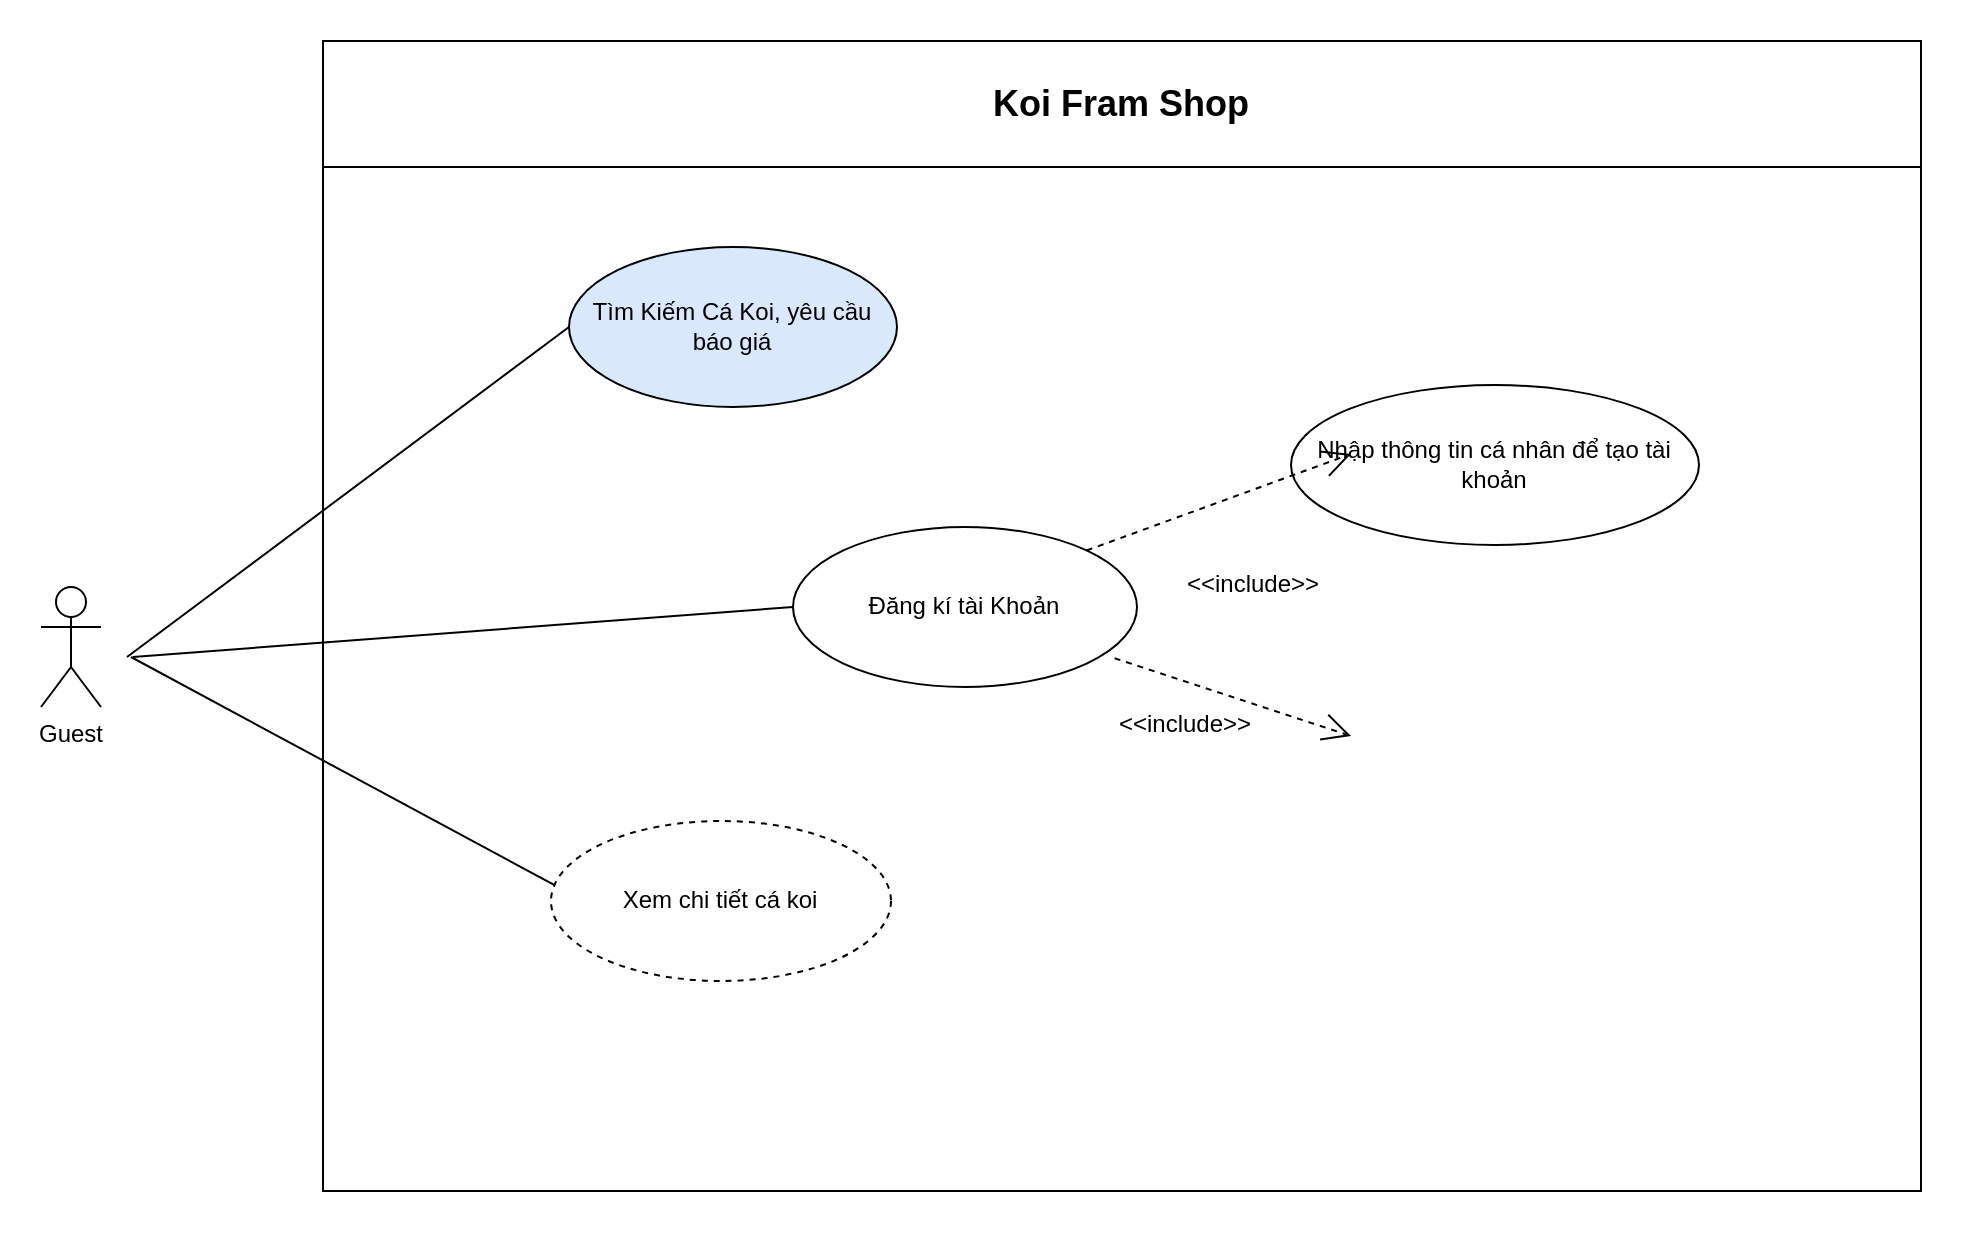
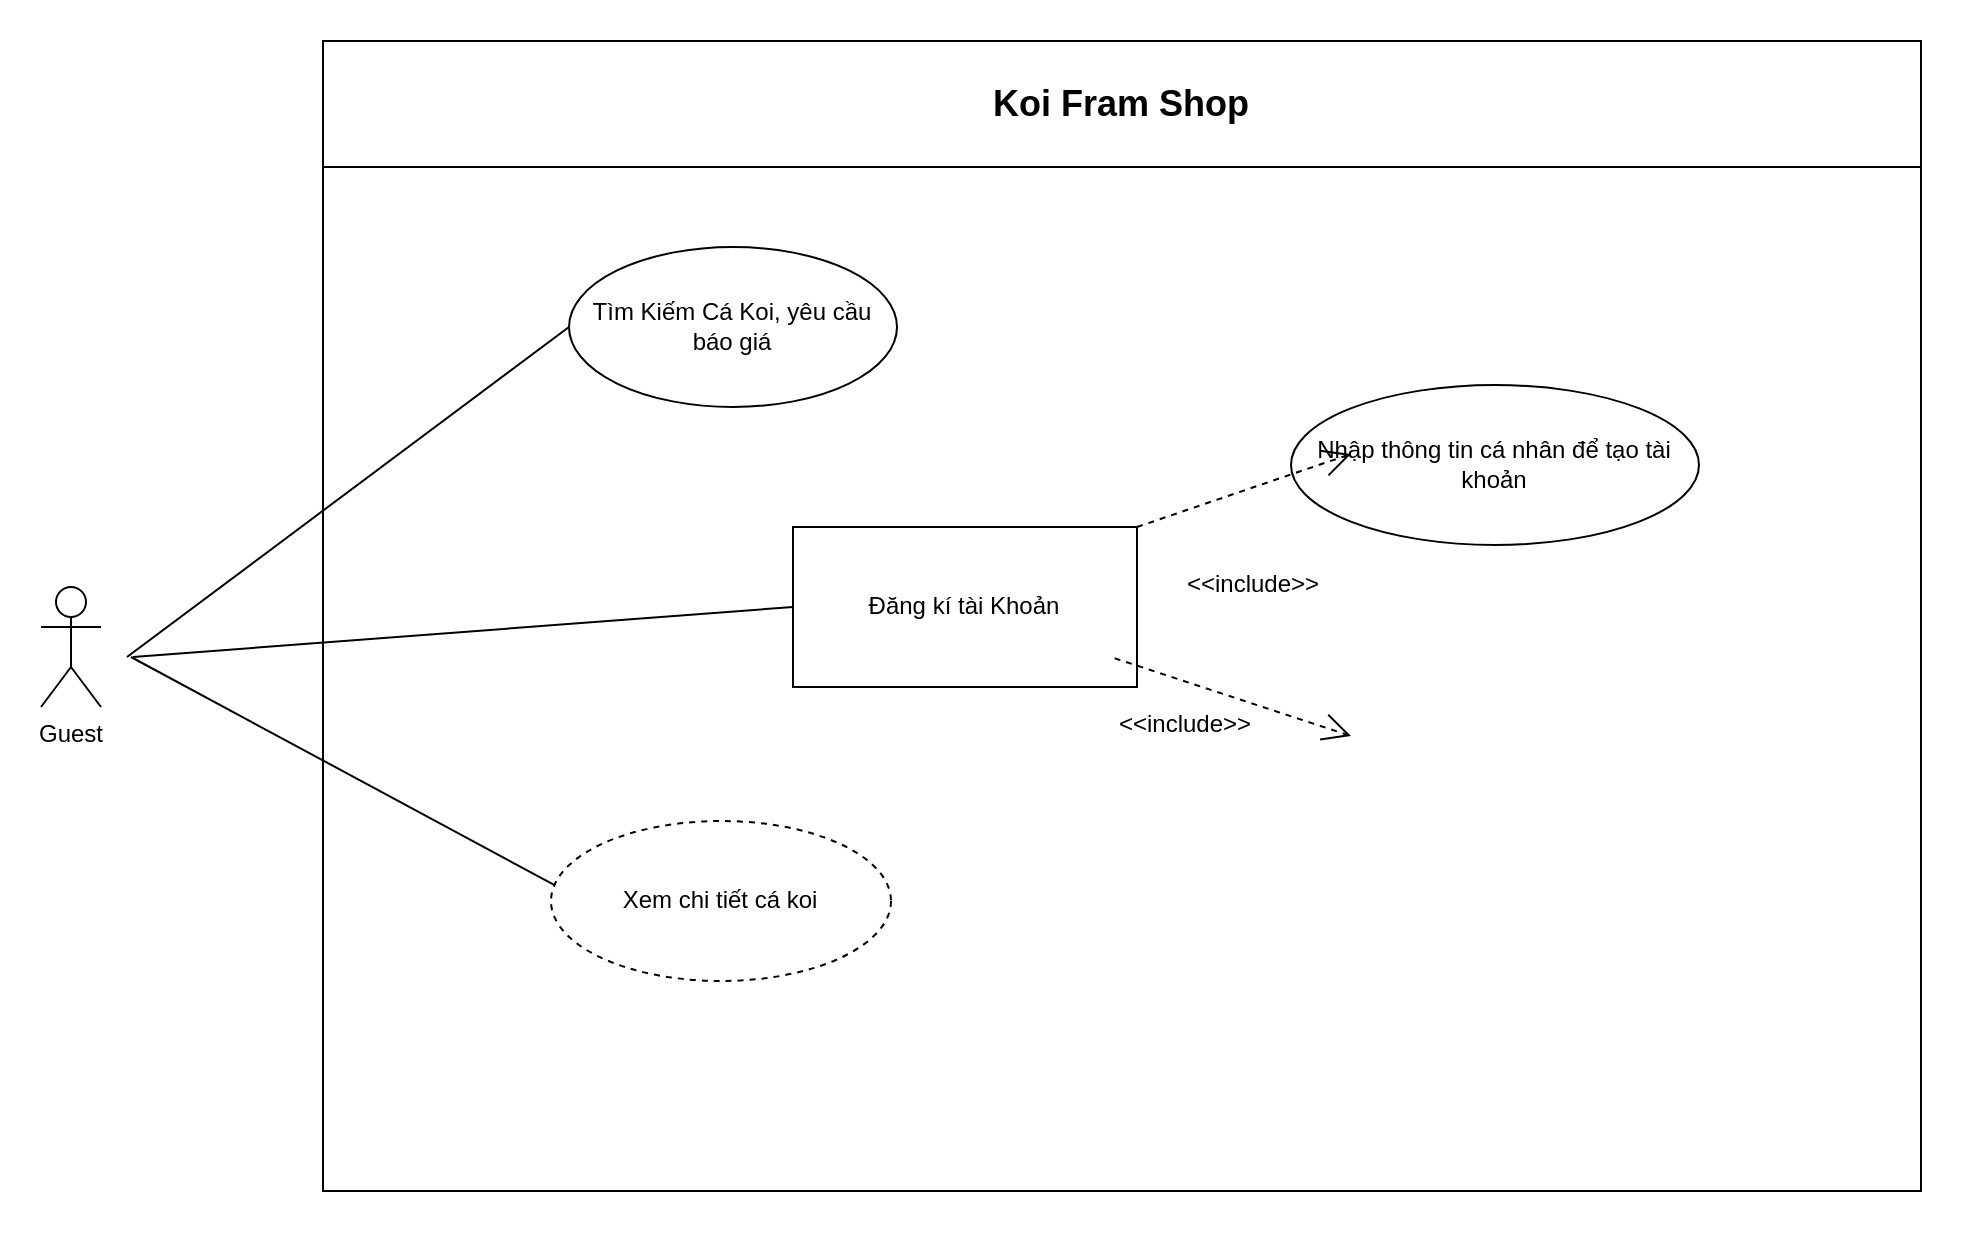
node "Tìm Kiếm Cá Koi, yêu cầu báo giá": fillcolor #dae8fc -> #ffffff
node "Đăng kí tài Khoản": shape ellipse -> rectangle
